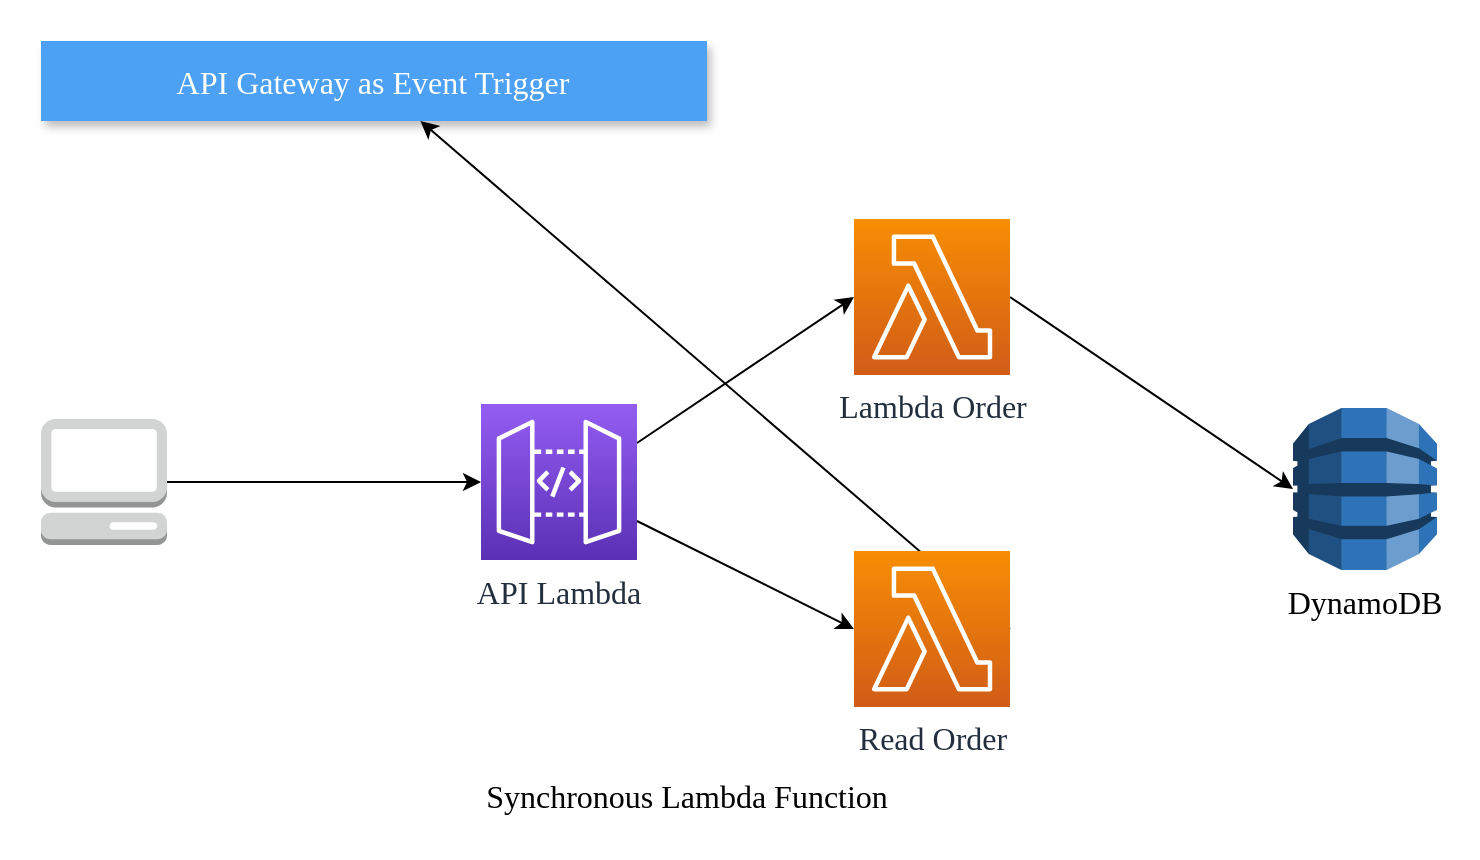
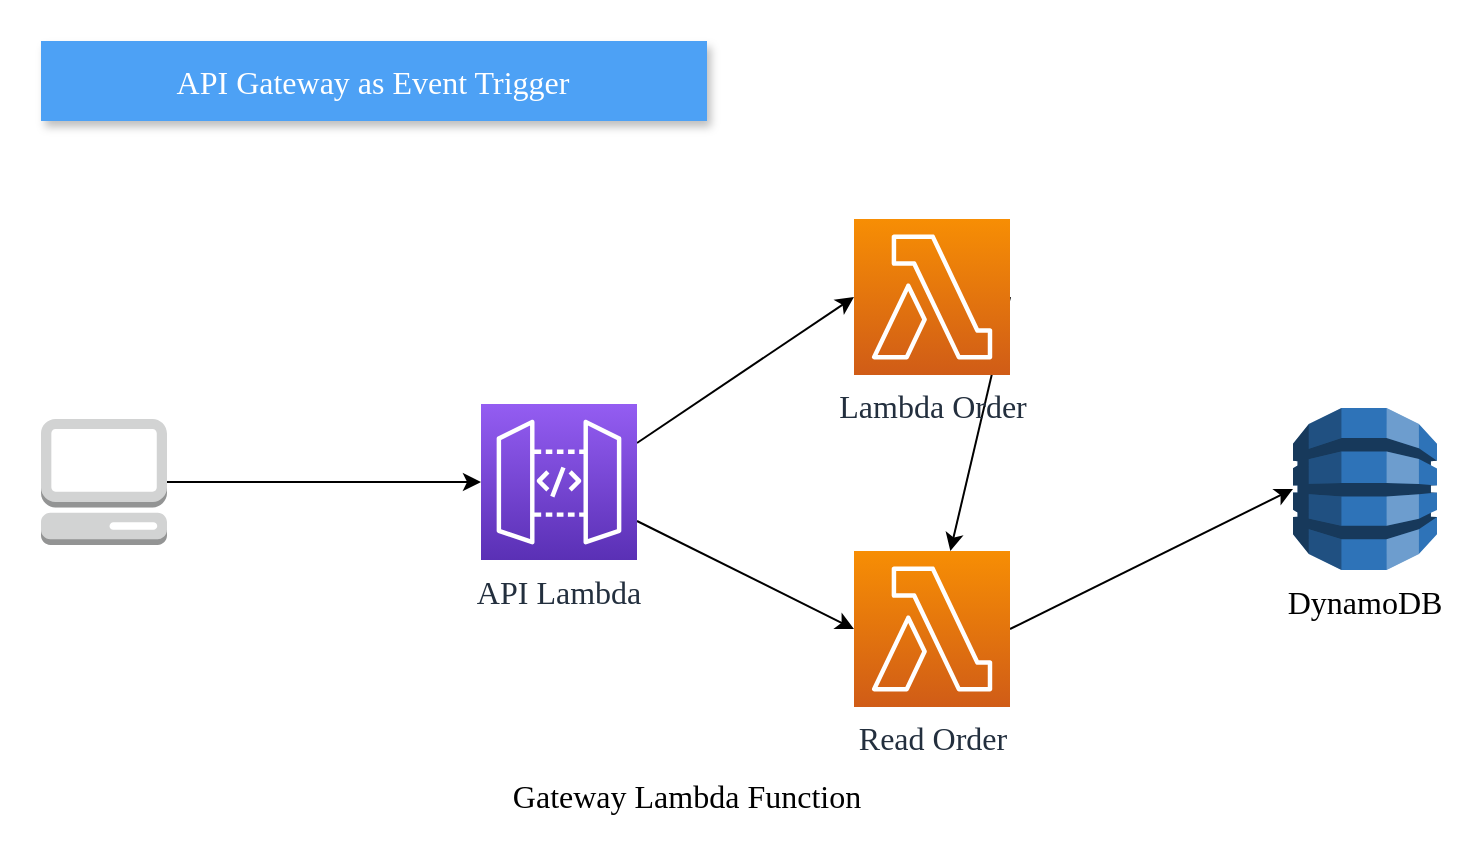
edge "Read Order" -> "API Gateway as Event Trigger": now "Read Order" -> "DynamoDB"
edge "Lambda Order" -> "DynamoDB": now "Lambda Order" -> "Read Order"
node "Synchronous Lambda Function": label "Synchronous Lambda Function" -> "Gateway Lambda Function"
